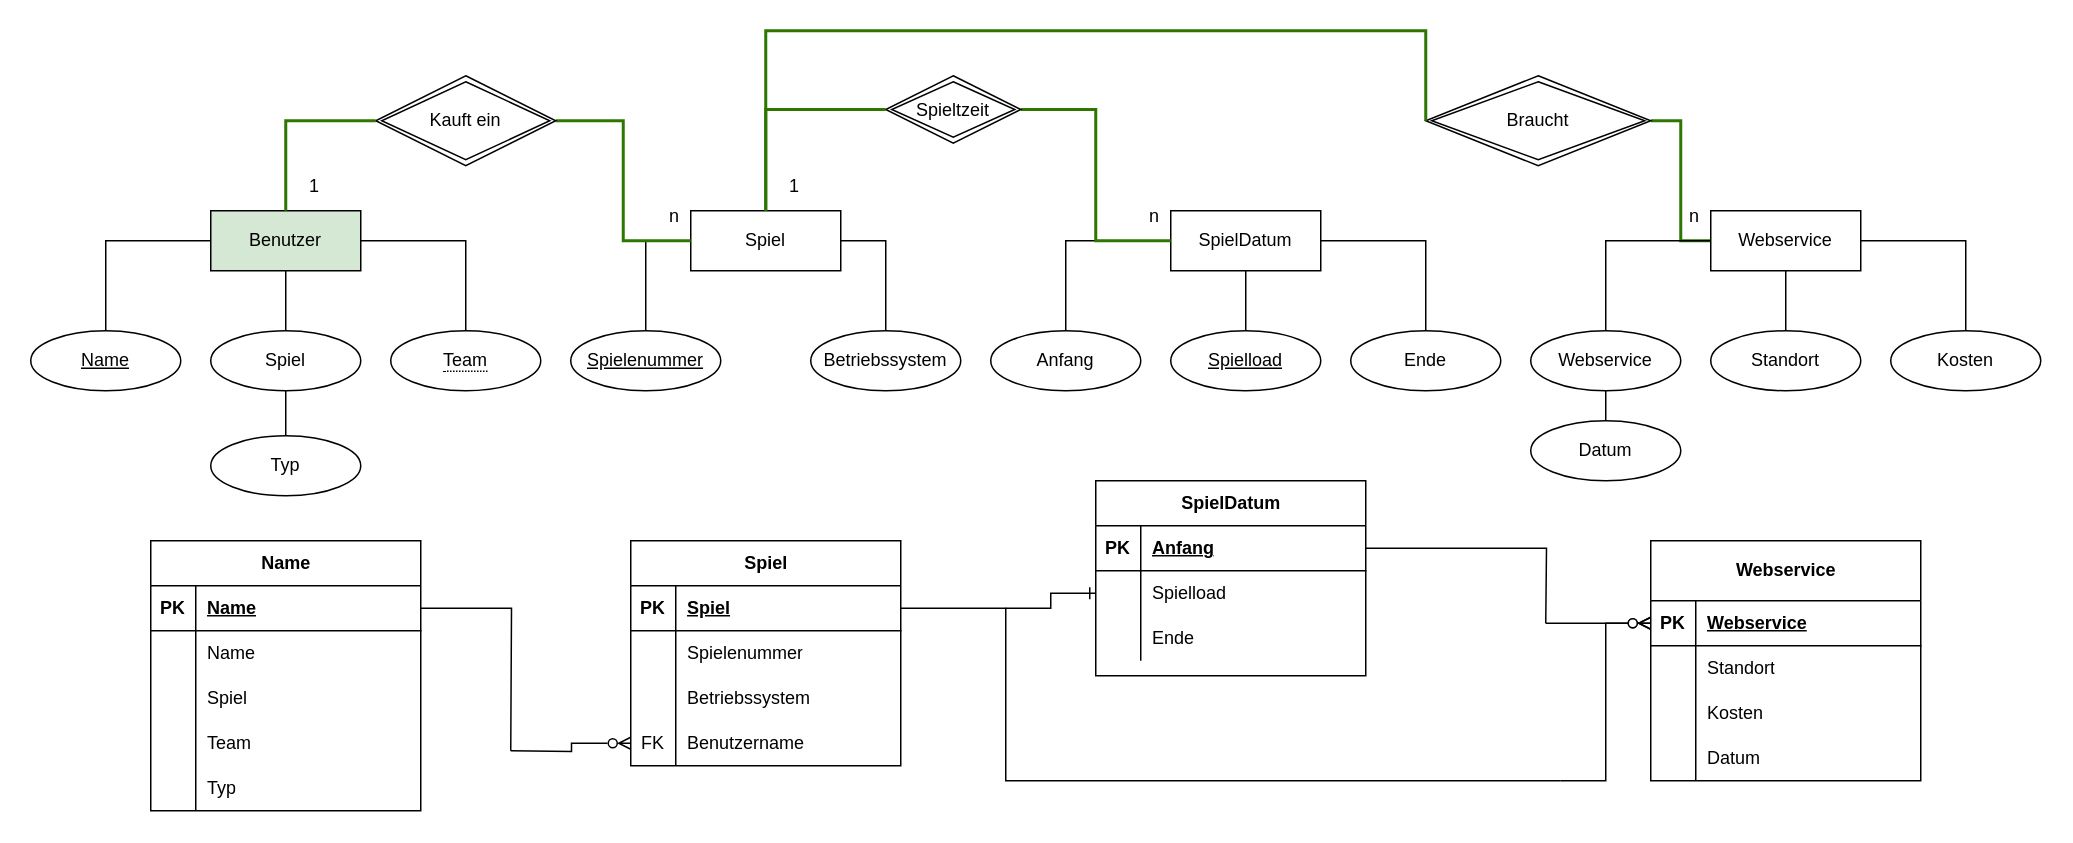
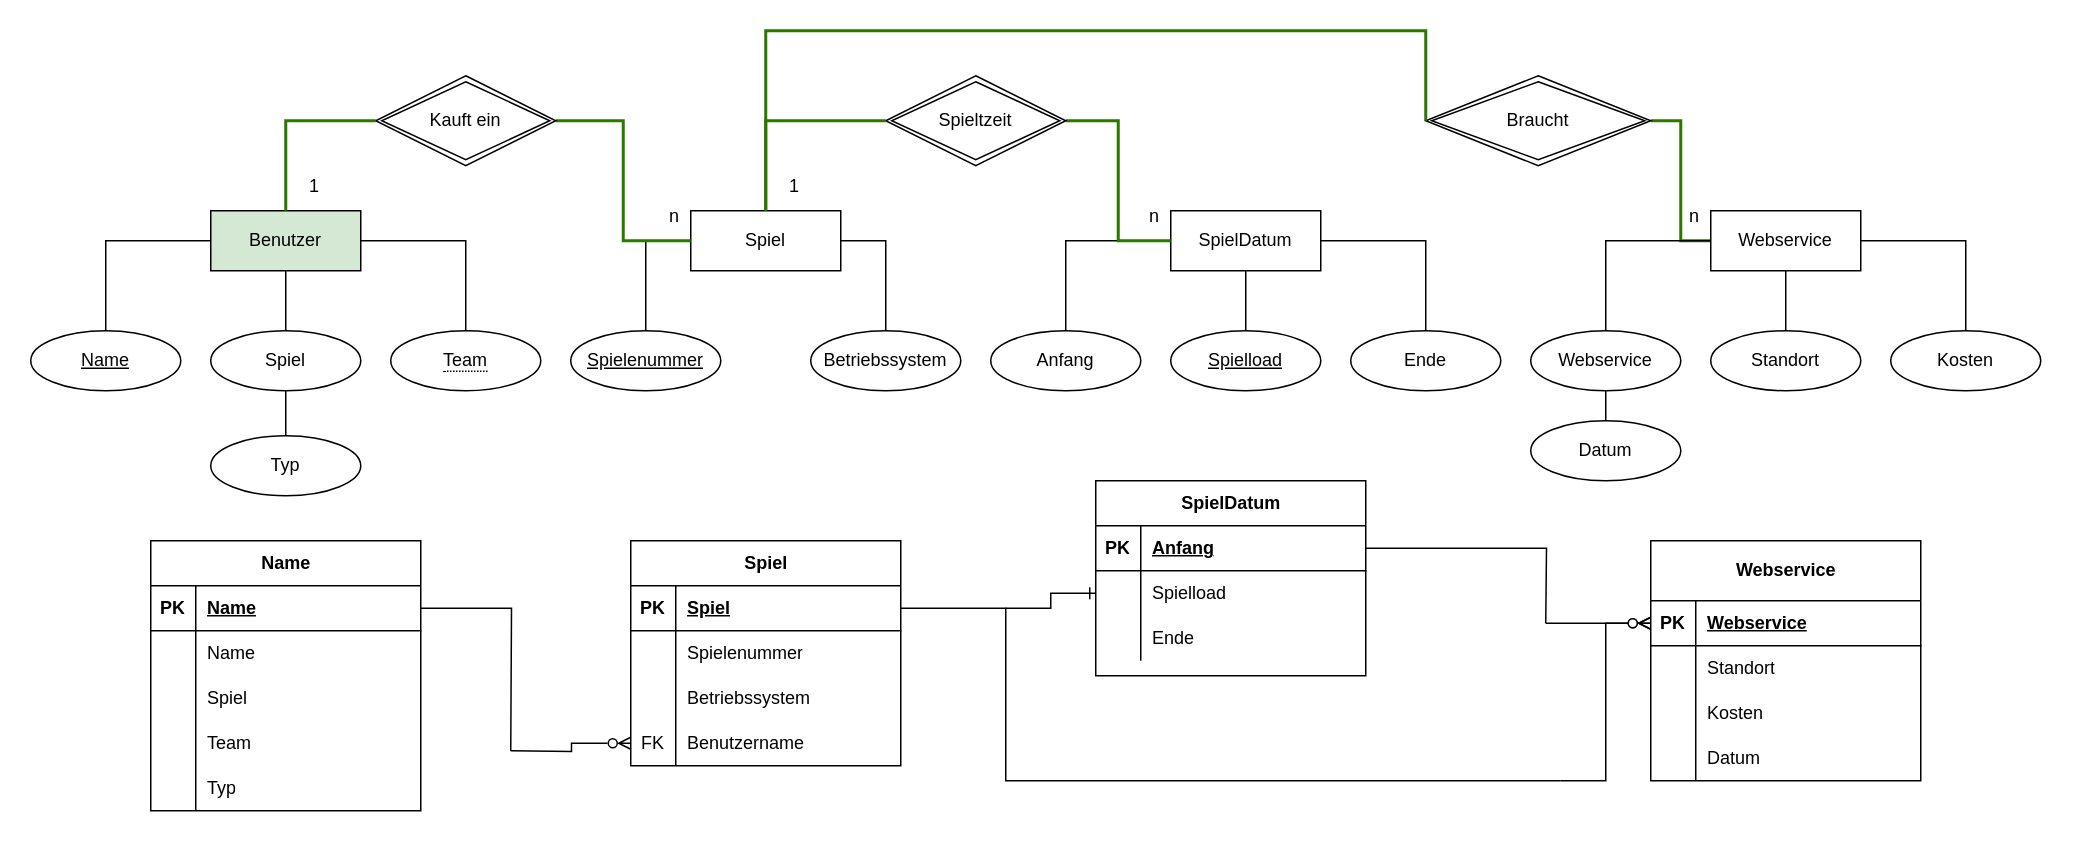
node "Spieltzeit": size 135x68 -> 180x90
